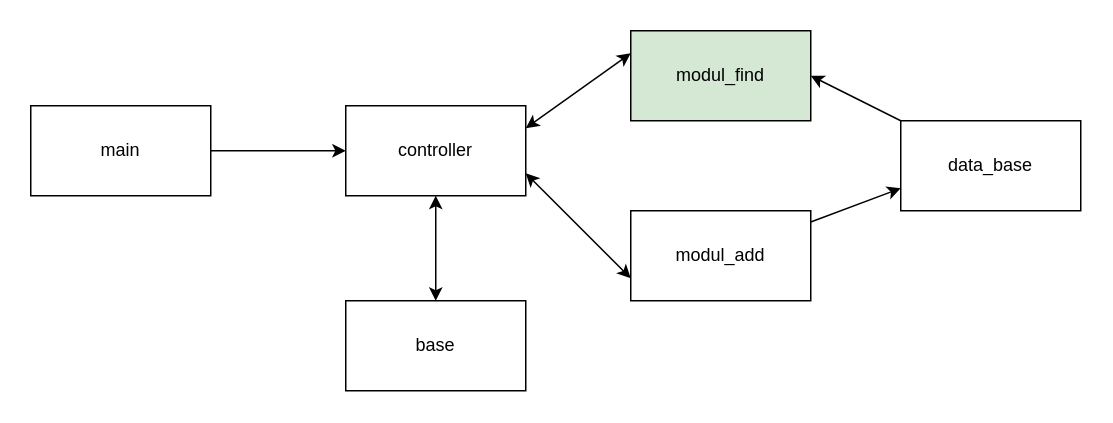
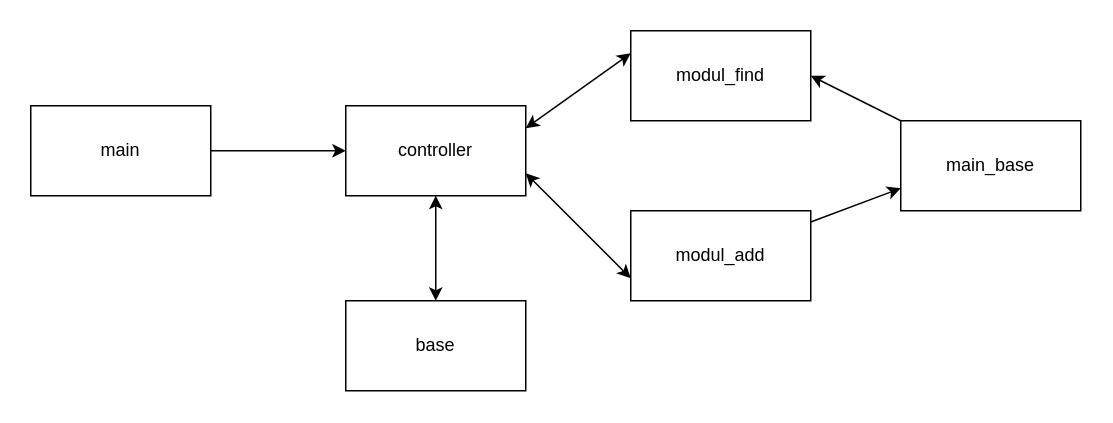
node "modul_find": fillcolor #d5e8d4 -> #ffffff
node "data_base": label "data_base" -> "main_base"
